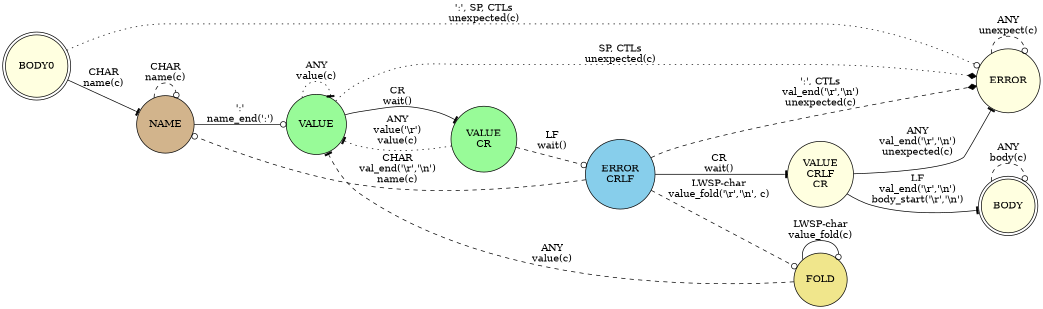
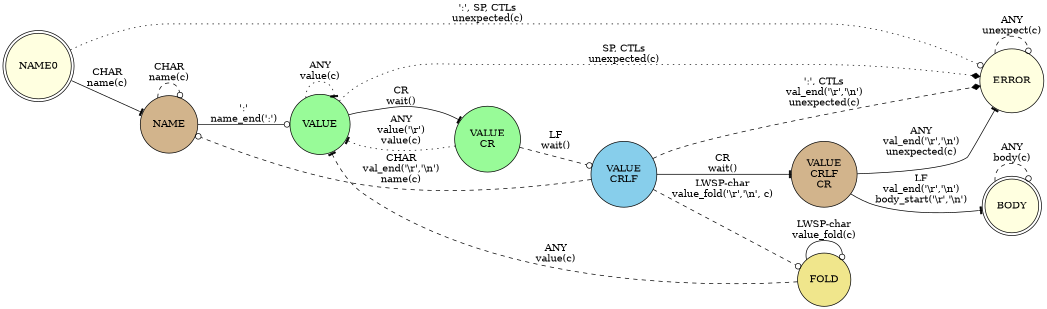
node "BODY0": label "BODY0" -> "NAME0"
node "ERROR CRLF": label "ERROR CRLF" -> "VALUE CRLF"
node "VALUE CRLF CR": fillcolor lightyellow -> tan
